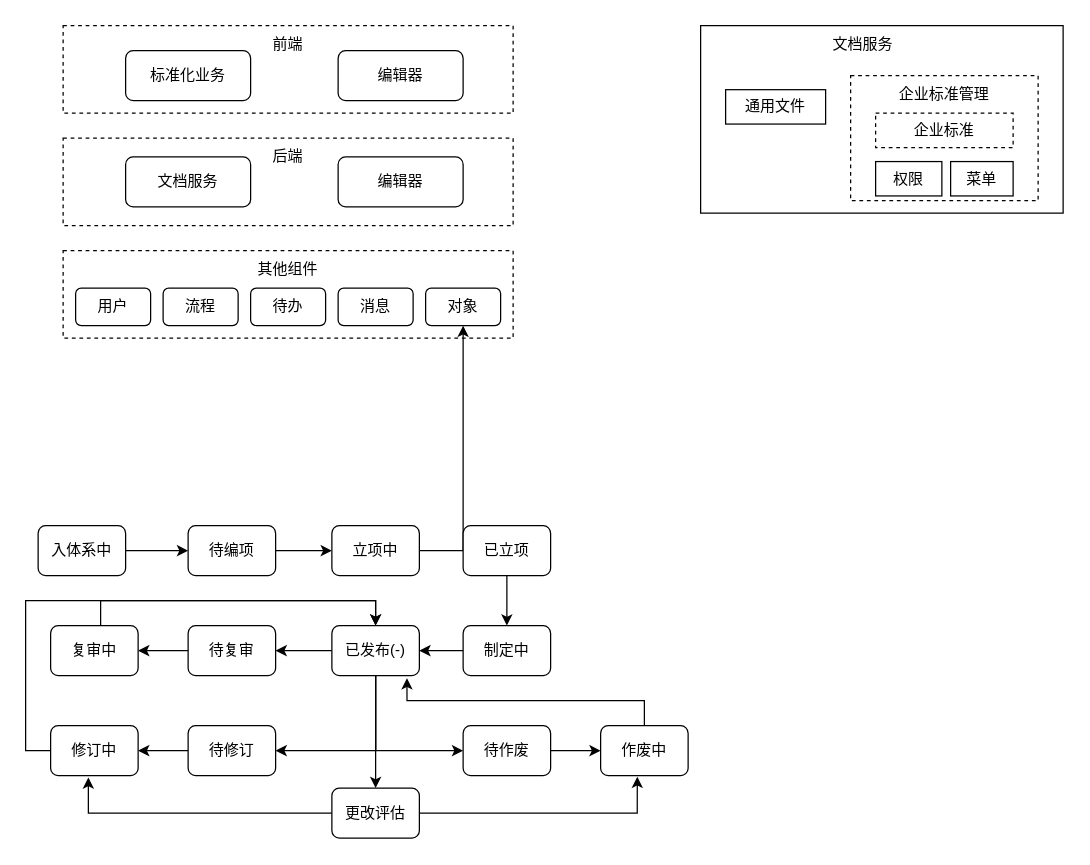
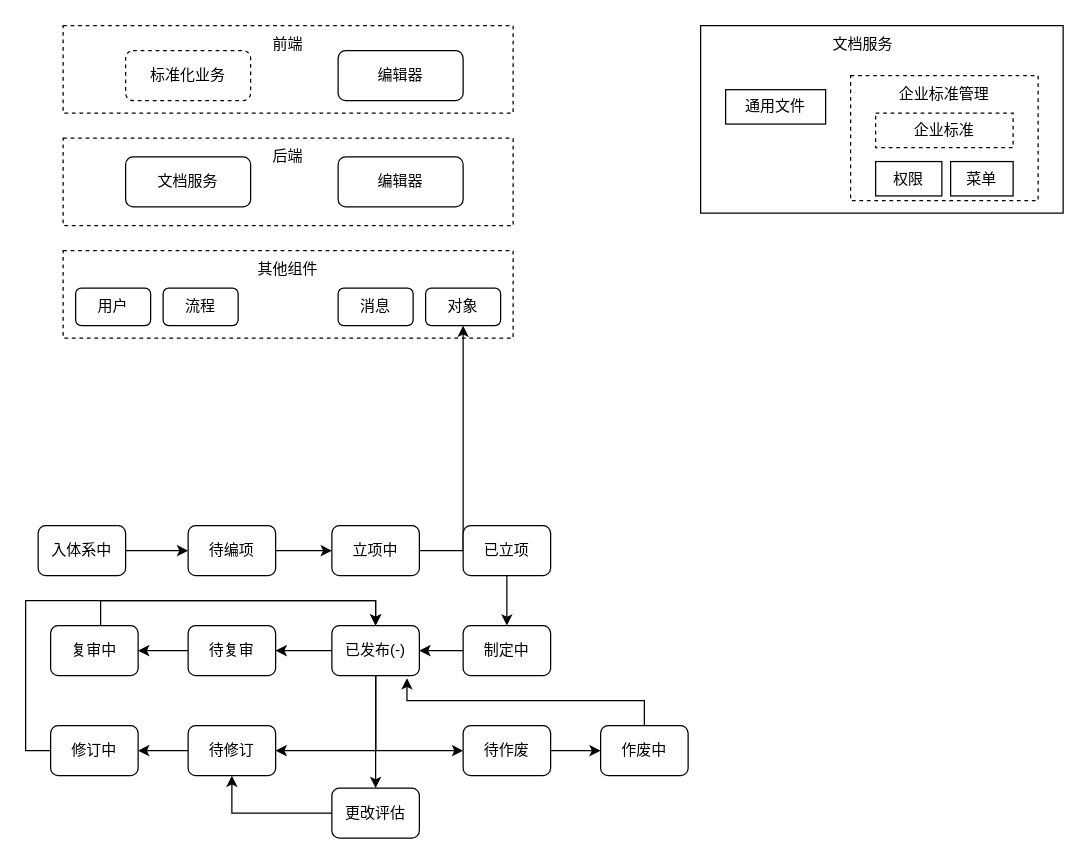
node "标准化业务": style solid -> dashed
node "待办": removed
edge "更改评估" -> "修订中": removed
edge "更改评估" -> "作废中": now "更改评估" -> "待修订"
